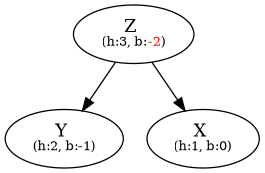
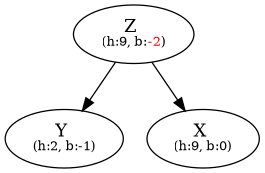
node "Z": text "(h:3, b:" -> "(h:9, b:"
node "X": text "(h:1, b:0)" -> "(h:9, b:0)"
